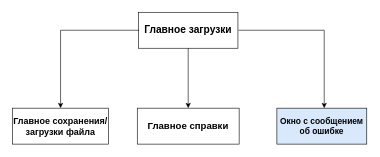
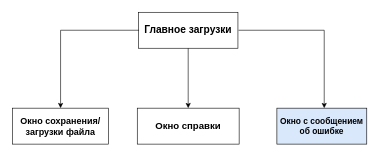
node "Главное сохранения/загрузки файла": label "Главное сохранения/загрузки файла" -> "Окно сохранения/загрузки файла"
node "Главное справки": label "Главное справки" -> "Окно справки"
